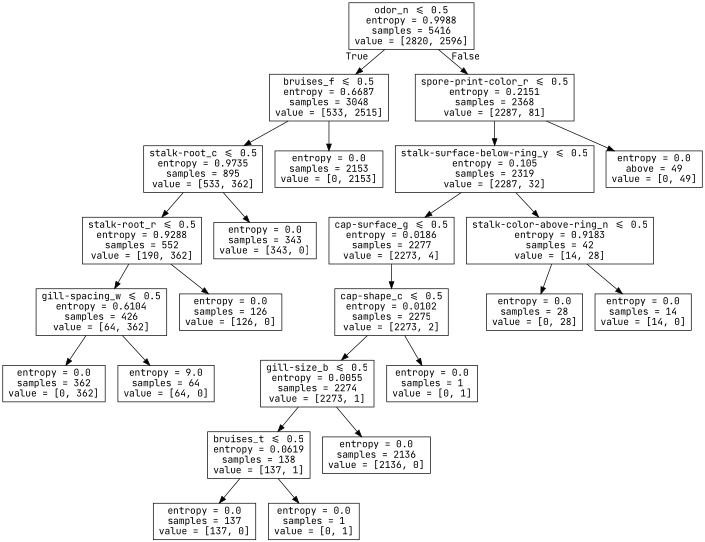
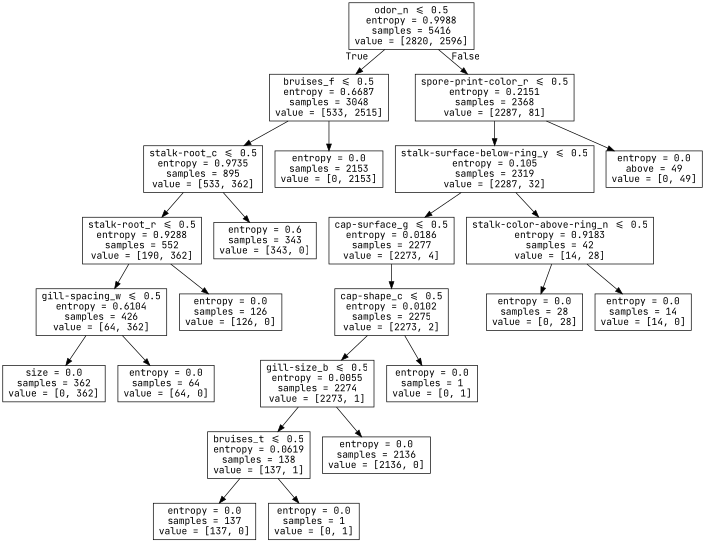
node "entropy = 0.0 samples = 343 value = [343, 0]": label "entropy = 0.0 samples = 343 value = [343, 0]" -> "entropy = 0.6 samples = 343 value = [343, 0]"
node "entropy = 0.0 samples = 362 value = [0, 362]": label "entropy = 0.0 samples = 362 value = [0, 362]" -> "size = 0.0 samples = 362 value = [0, 362]"
node "entropy = 9.0 samples = 64 value = [64, 0]": label "entropy = 9.0 samples = 64 value = [64, 0]" -> "entropy = 0.0 samples = 64 value = [64, 0]"
